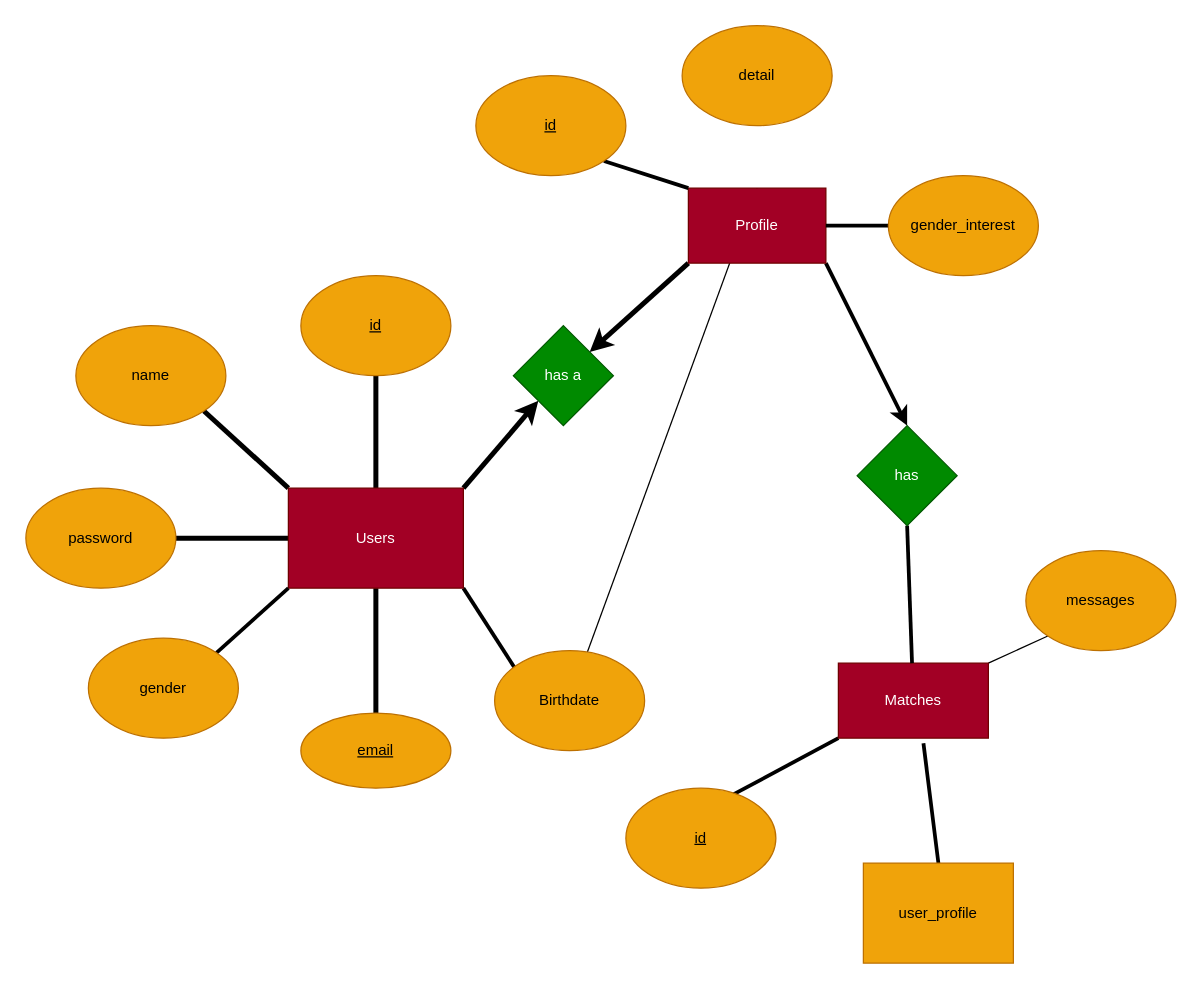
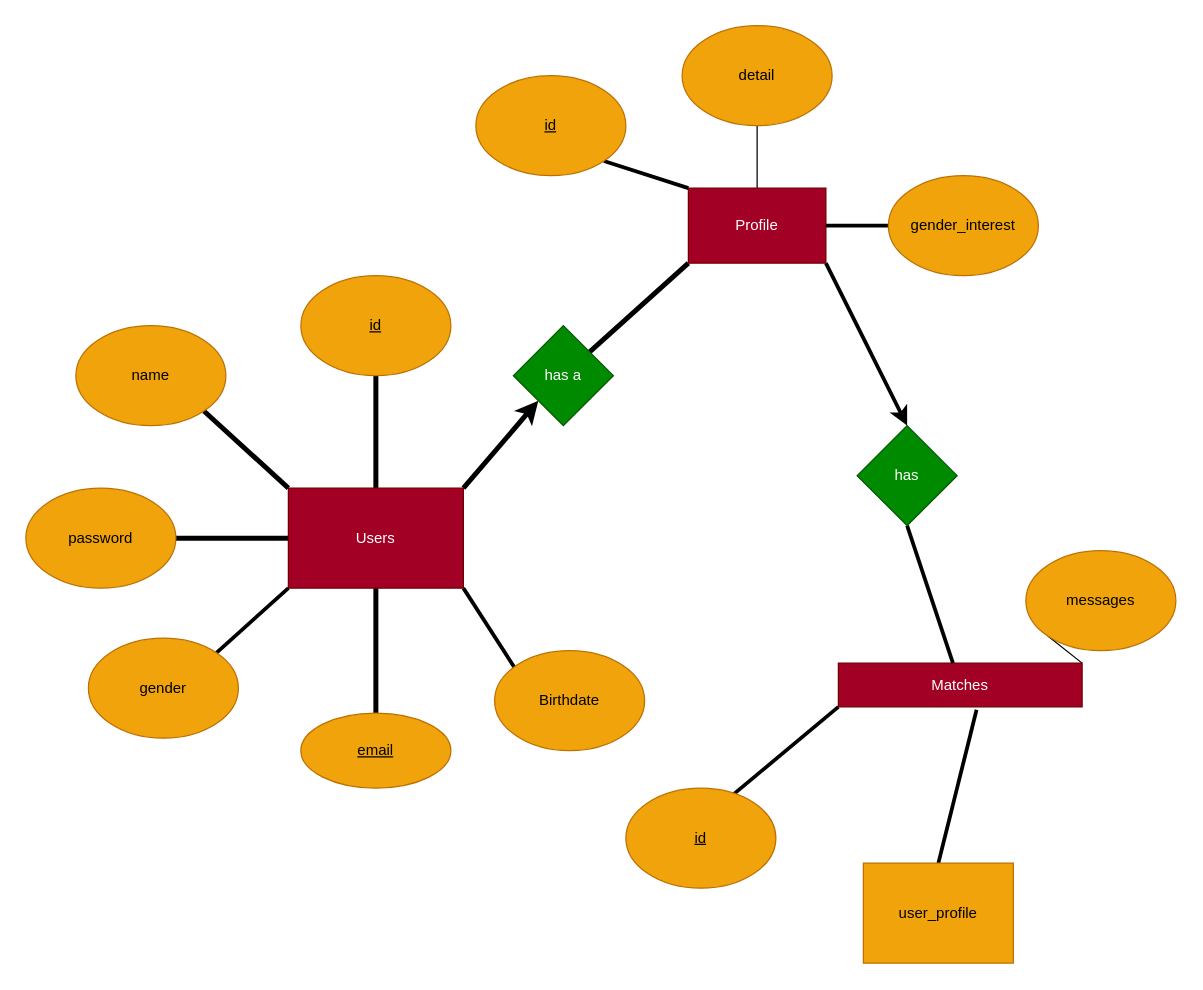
edge "Profile" -> "has a": arrowhead classic -> none
edge "Profile" -- "Birthdate": now "Profile" -- "detail"
node "Matches": size 150x75 -> 244x44
